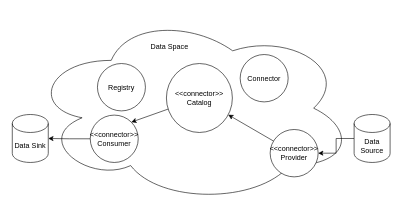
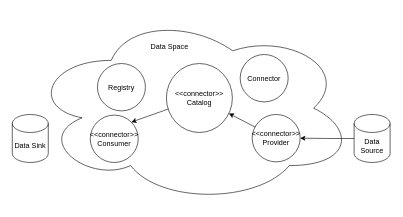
edge "<<connector>> Consumer" -> "Data Sink": removed
node "<<connector>> Provider": moved (294, 153) -> (276, 138)
